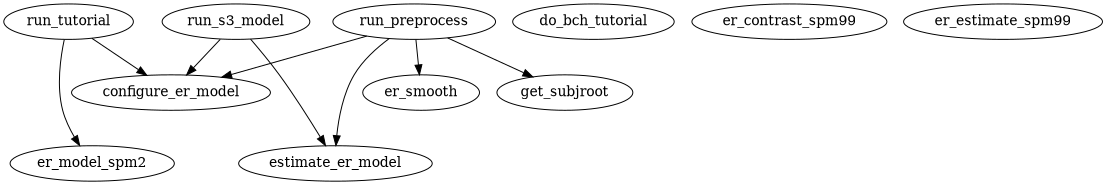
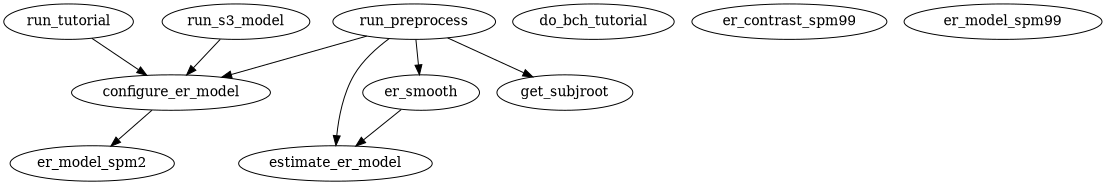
node "er_estimate_spm99": label "er_estimate_spm99" -> "er_model_spm99"
edge "run_s3_model" -> "estimate_er_model": now "er_smooth" -> "estimate_er_model"
edge "run_tutorial" -> "er_model_spm2": now "configure_er_model" -> "er_model_spm2"
